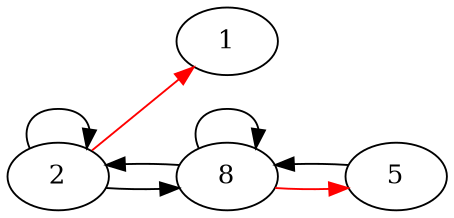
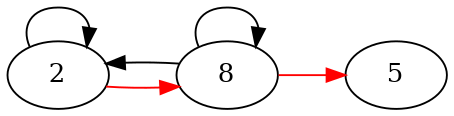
node "1": removed
edge "5" -> "8": removed
edge "2" -> "8": color black -> red
